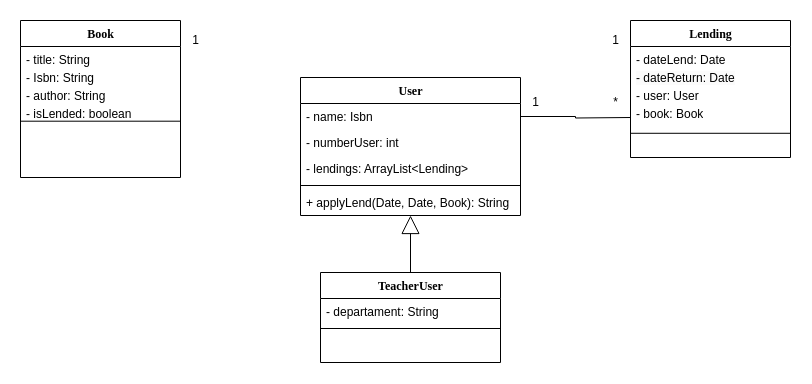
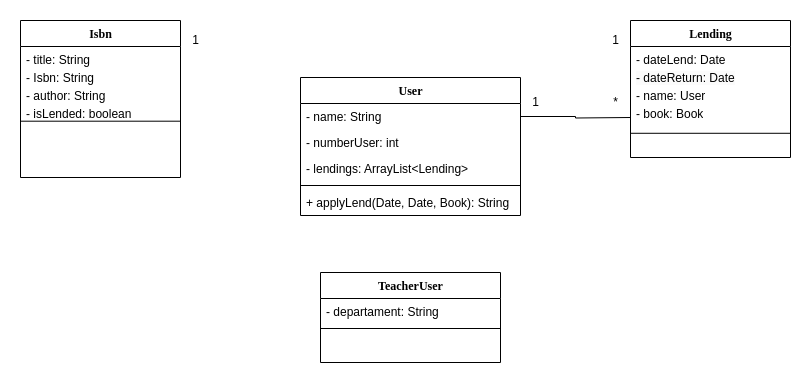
node "Book": label "Book" -> "Isbn"
node "- user: User": label "- user: User" -> "- name: User"
node "- name: Isbn": label "- name: Isbn" -> "- name: String"
edge "TeacherUser" -> "User": removed
